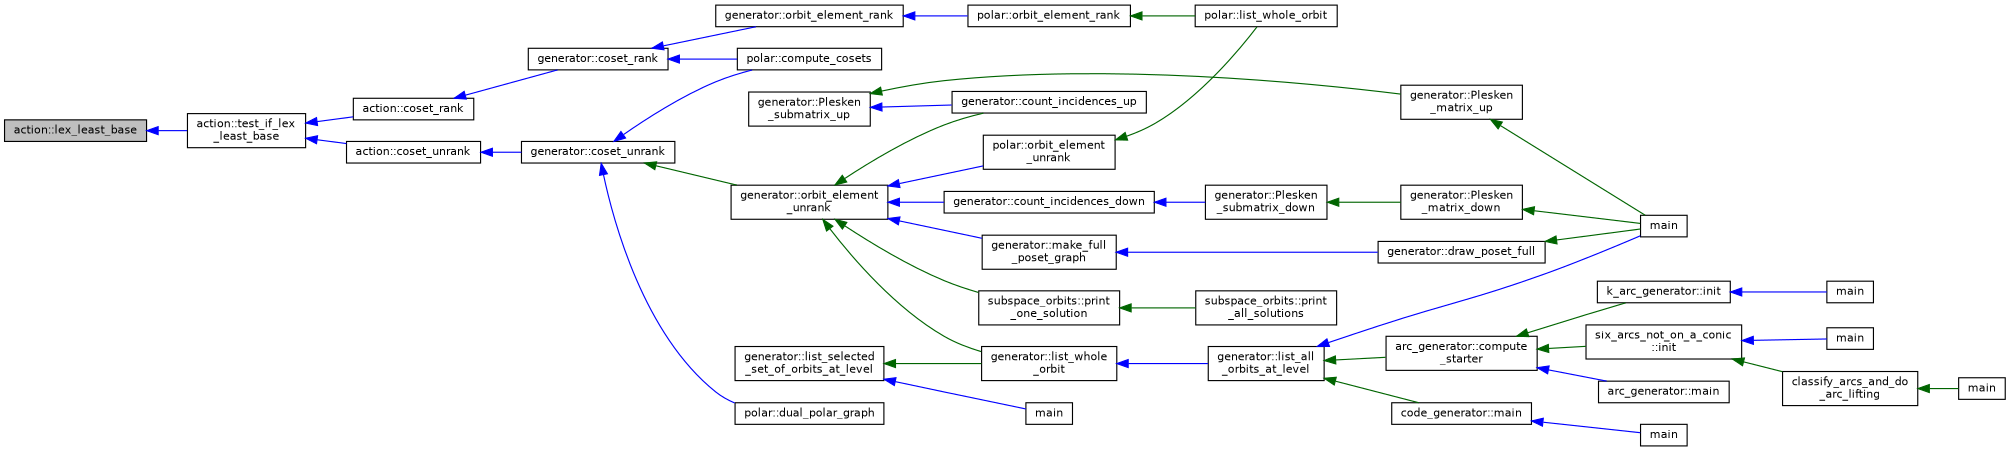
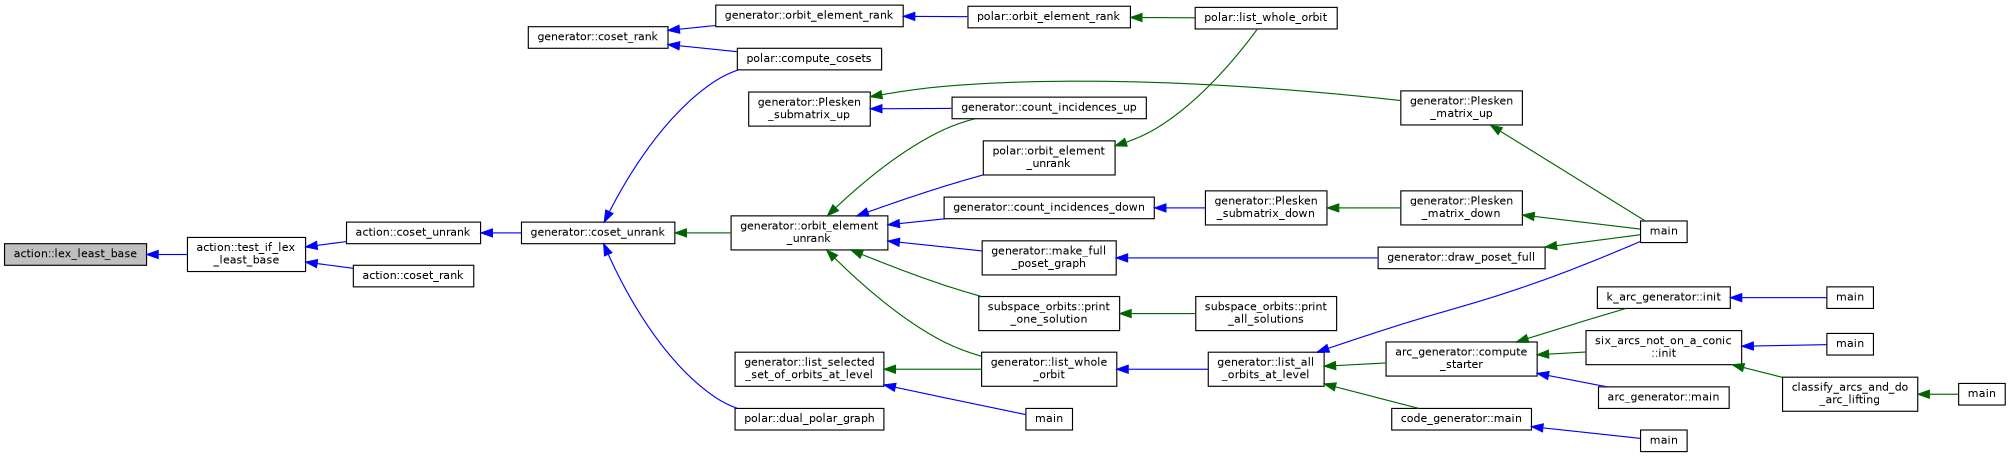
edge "generator::coset_rank" -> "action::coset_rank": removed
